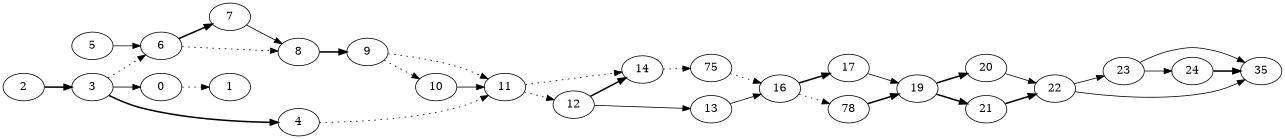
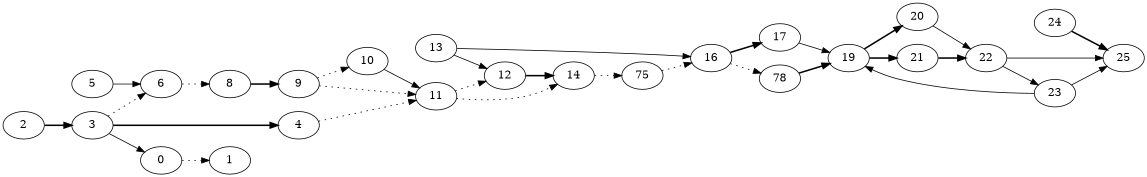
node "7": removed
edge "23" -> "24": now "23" -> "19"
node "35": label "35" -> "25"
edge "12" -> "13": reversed
